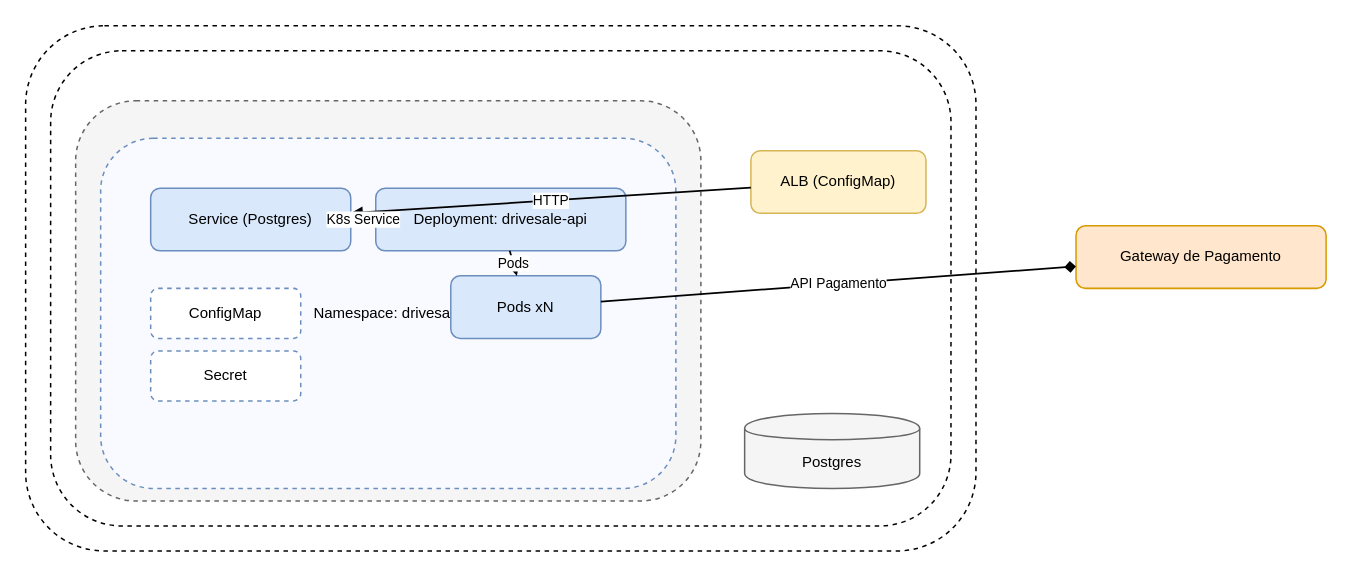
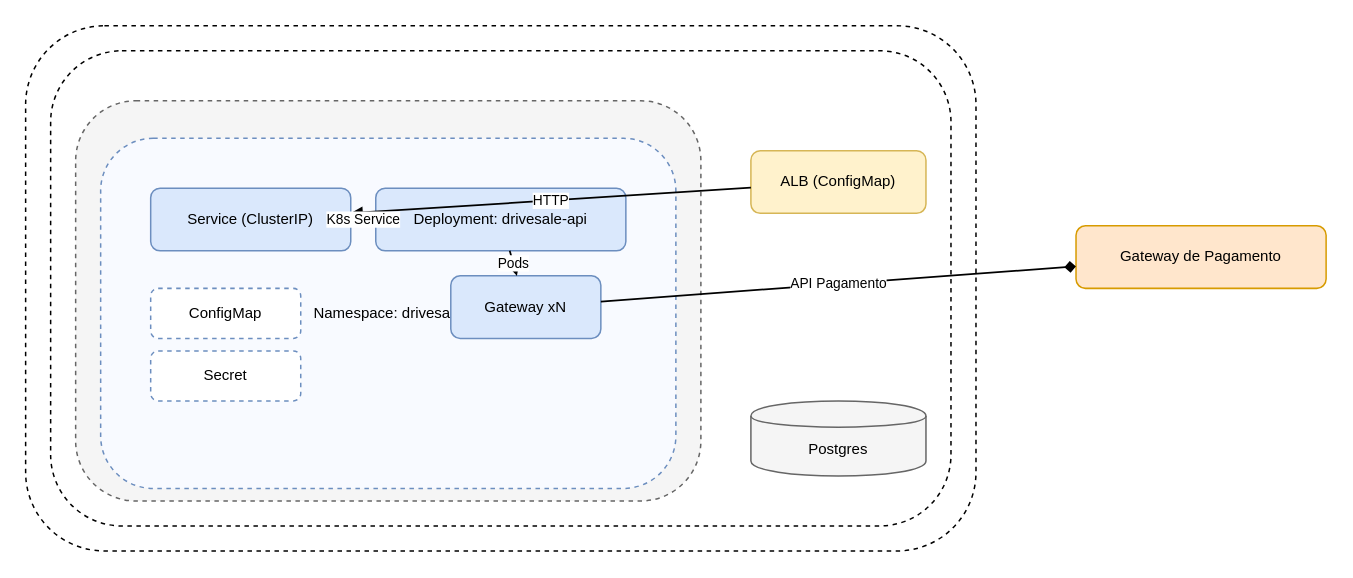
node "Service (Postgres)": label "Service (Postgres)" -> "Service (ClusterIP)"
node "Pods xN": label "Pods xN" -> "Gateway xN"
node "Postgres": moved (832, 451) -> (838, 438)
